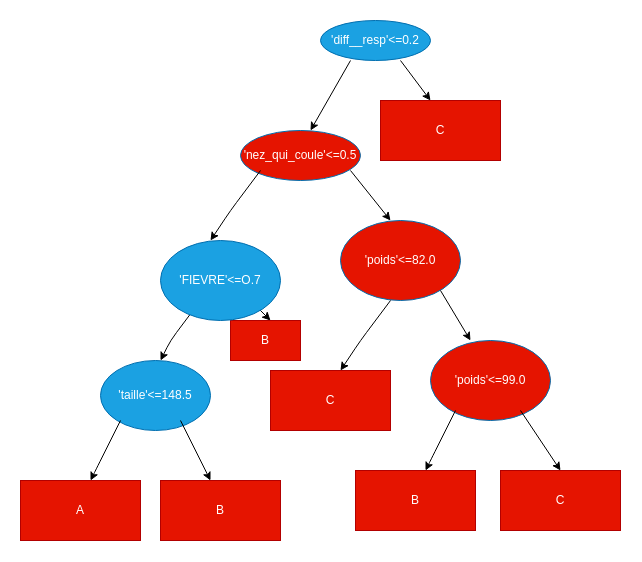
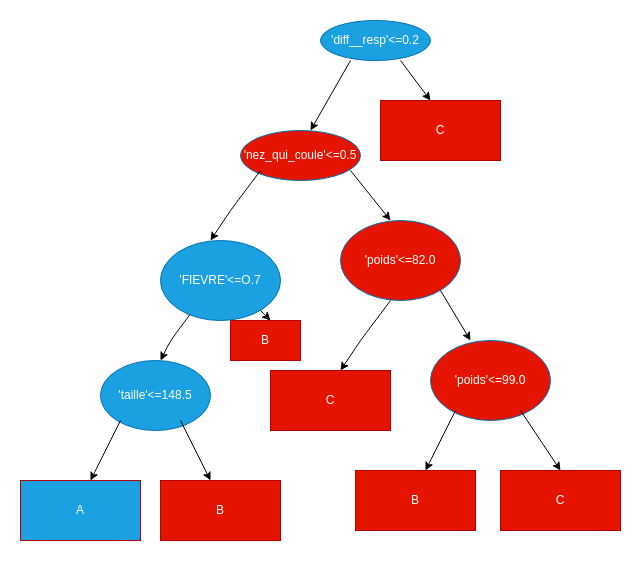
node "A": fillcolor #e51400 -> #1ba1e2
